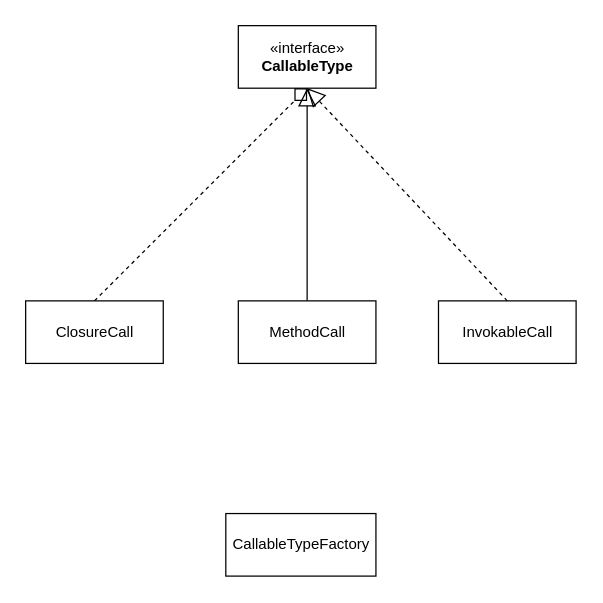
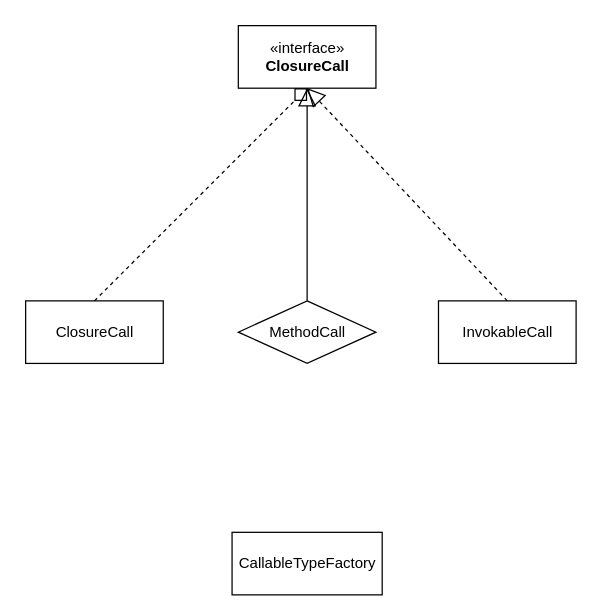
node "«interface» CallableType": label "«interface» CallableType" -> "«interface» ClosureCall"
node "MethodCall": shape rectangle -> diamond
node "CallableTypeFactory": moved (301, 544) -> (307, 563)
